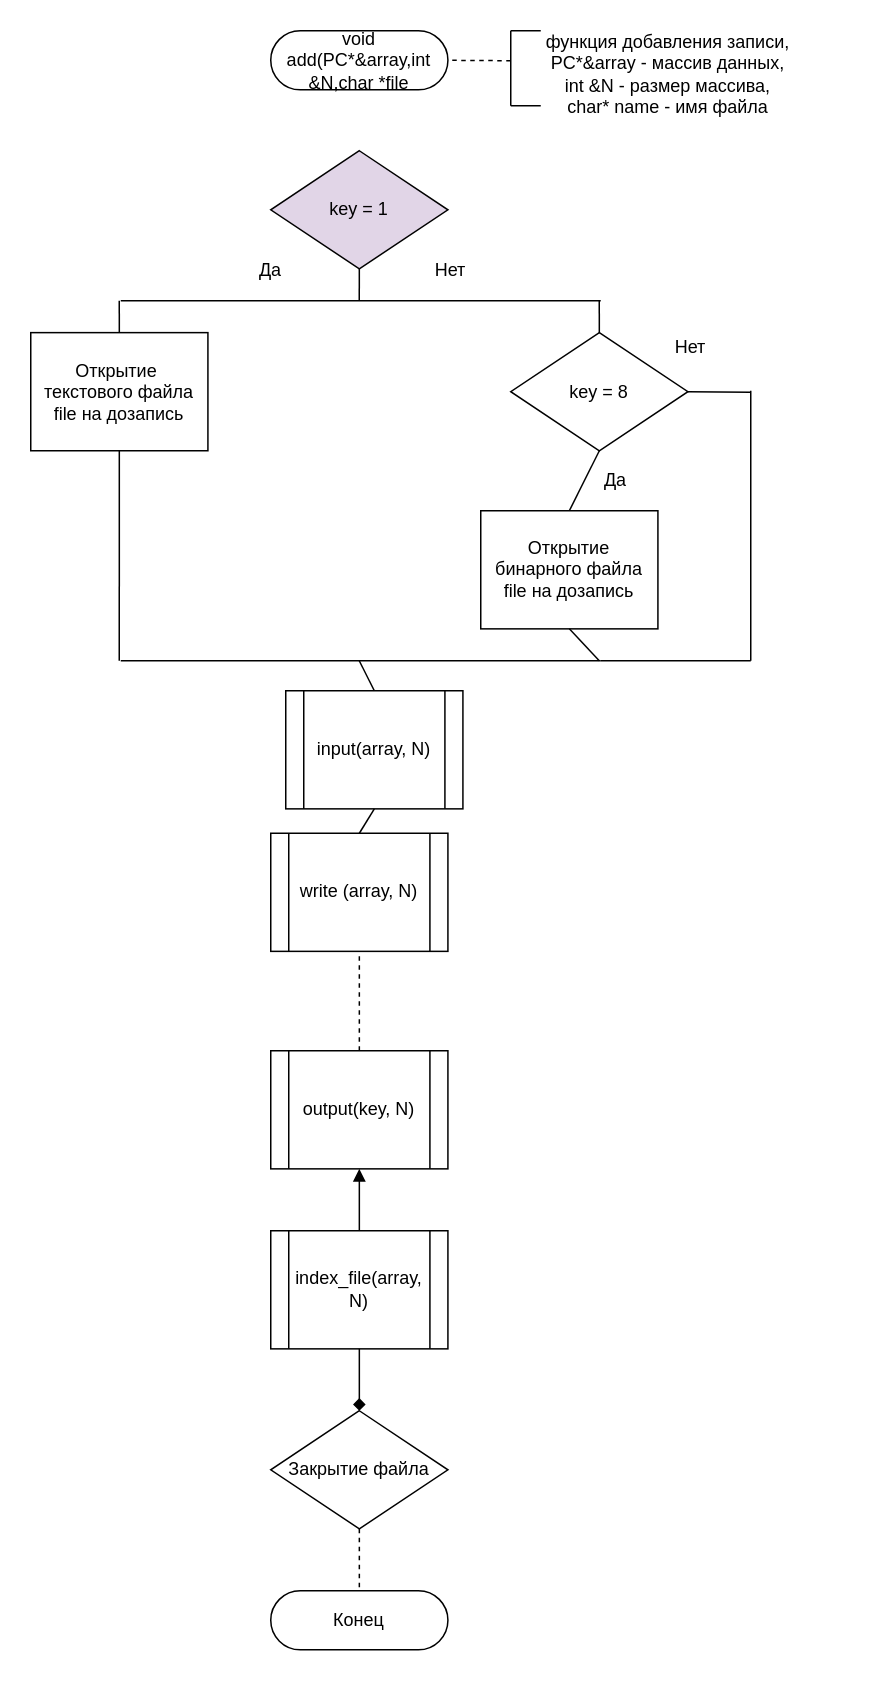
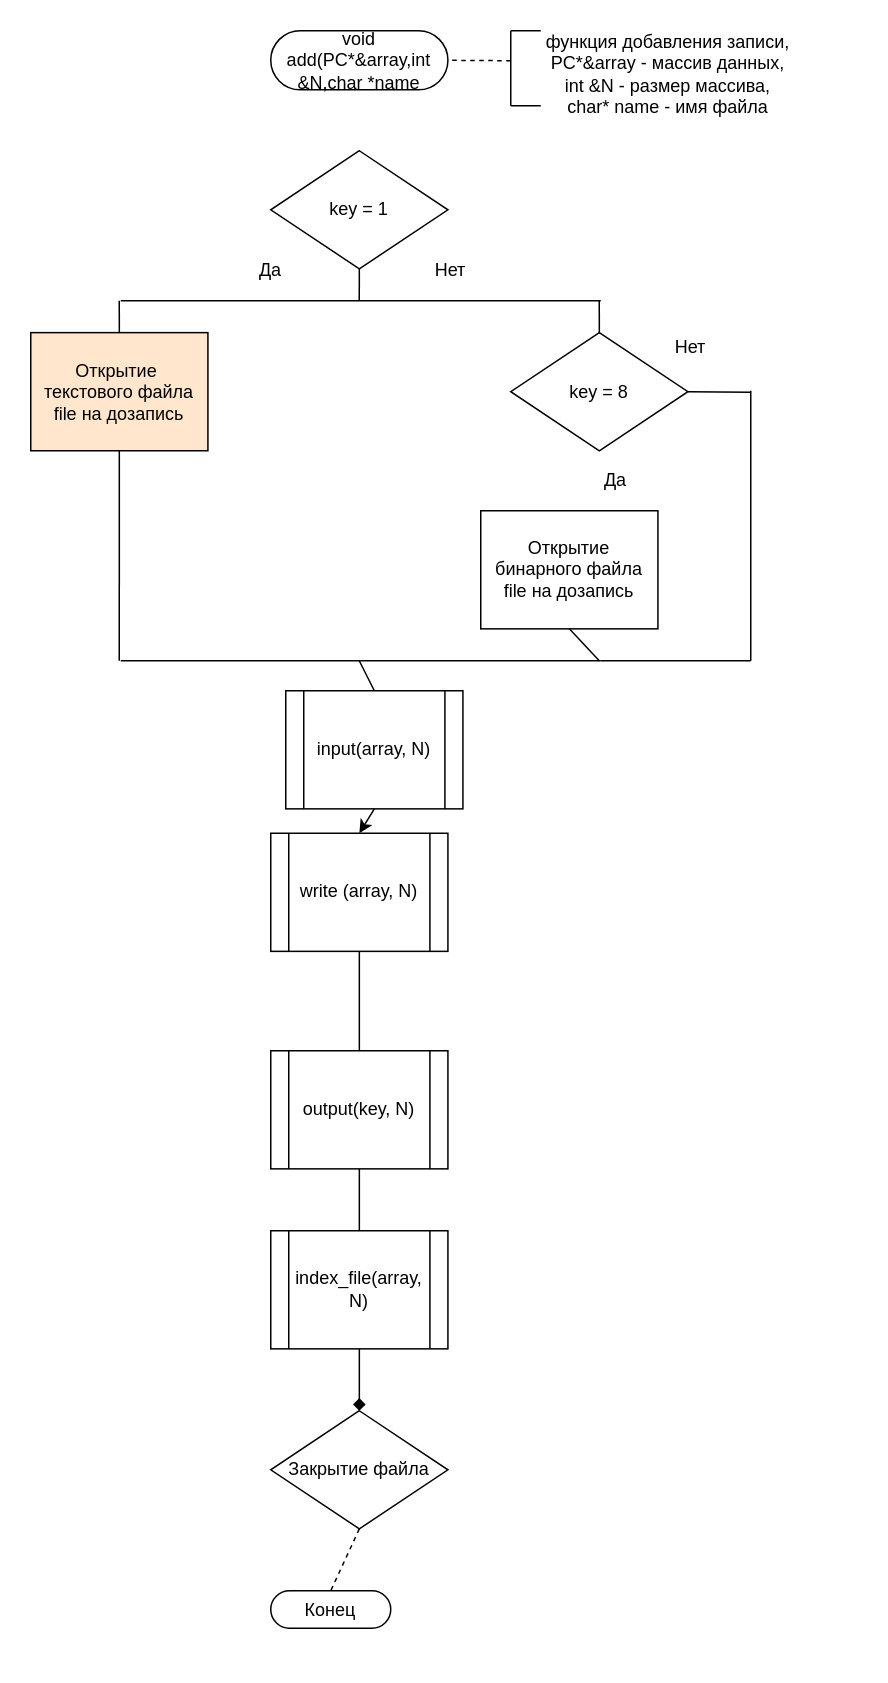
node "void add(PC*&array,int &N,char *file": label "void add(PC*&array,int &N,char *file" -> "void add(PC*&array,int &N,char *name"
node "key = 1": fillcolor #e1d5e7 -> #ffffff
node "Открытие текстового файла file на дозапись": fillcolor #ffffff -> #ffe6cc
edge "key = 8" -- "Открытие бинарного файла file на дозапись": removed
edge "input(array, N)" -- "write (array, N)": arrowhead none -> classic
edge "write (array, N)" -- "output(key, N)": style dashed -> solid
edge "index_file(array, N)" -> "output(key, N)": arrowhead block -> none
node "Конец": size 177x59 -> 120x38
